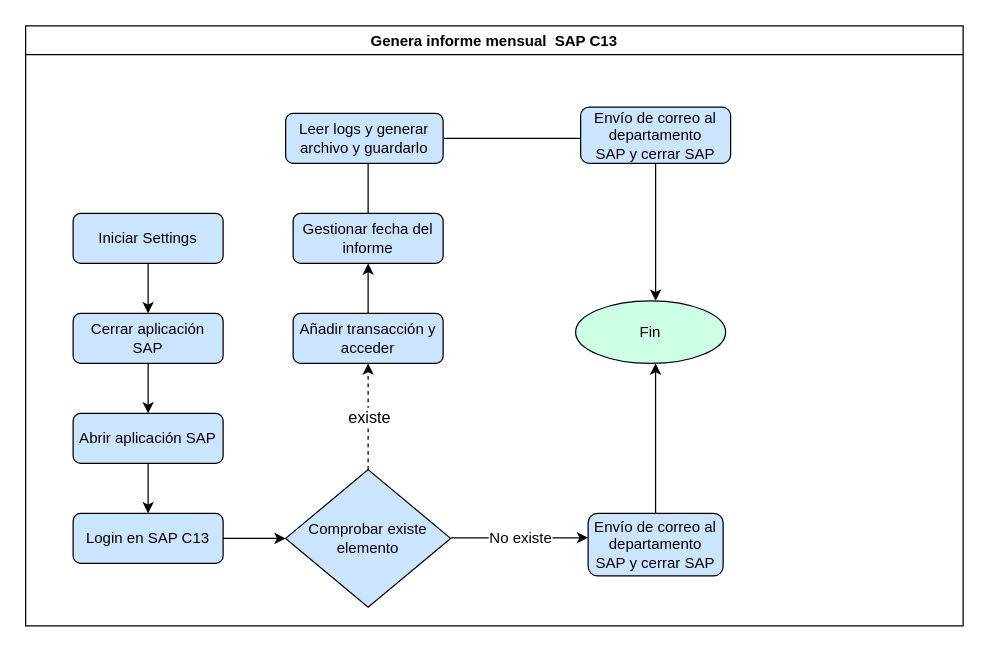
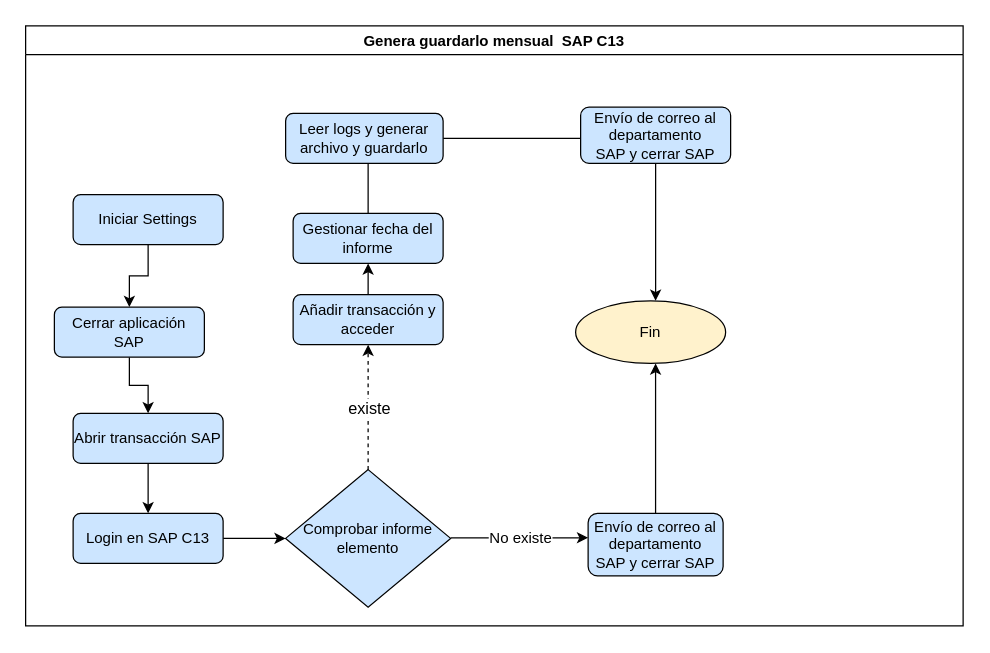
node "Genera informe mensual SAP C13": label "Genera informe mensual SAP C13" -> "Genera guardarlo mensual SAP C13"
node "Iniciar Settings": moved (148, 238) -> (148, 219)
node "Fin": fillcolor #ccffe6 -> #fff2cc
node "Cerrar aplicación SAP": moved (148, 338) -> (129, 332)
node "Añadir transacción y acceder": moved (368, 338) -> (368, 319)
node "Abrir aplicación SAP": label "Abrir aplicación SAP" -> "Abrir transacción SAP"
node "Comprobar existe elemento": label "Comprobar existe elemento" -> "Comprobar informe elemento"
